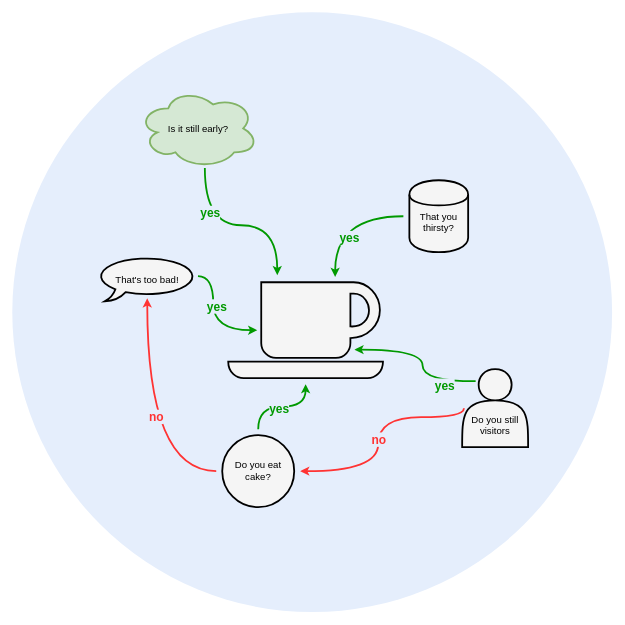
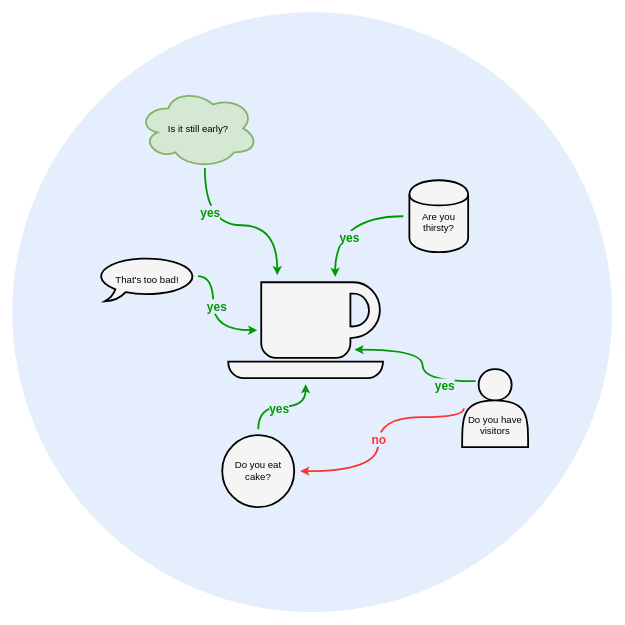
node "That you thirsty?": label "That you thirsty?" -> "Are you thirsty?"
edge "Do you eat cake?" -> "That's too bad!": removed, label "no"
node "Do you still visitors": label "Do you still visitors" -> "Do you have visitors"
